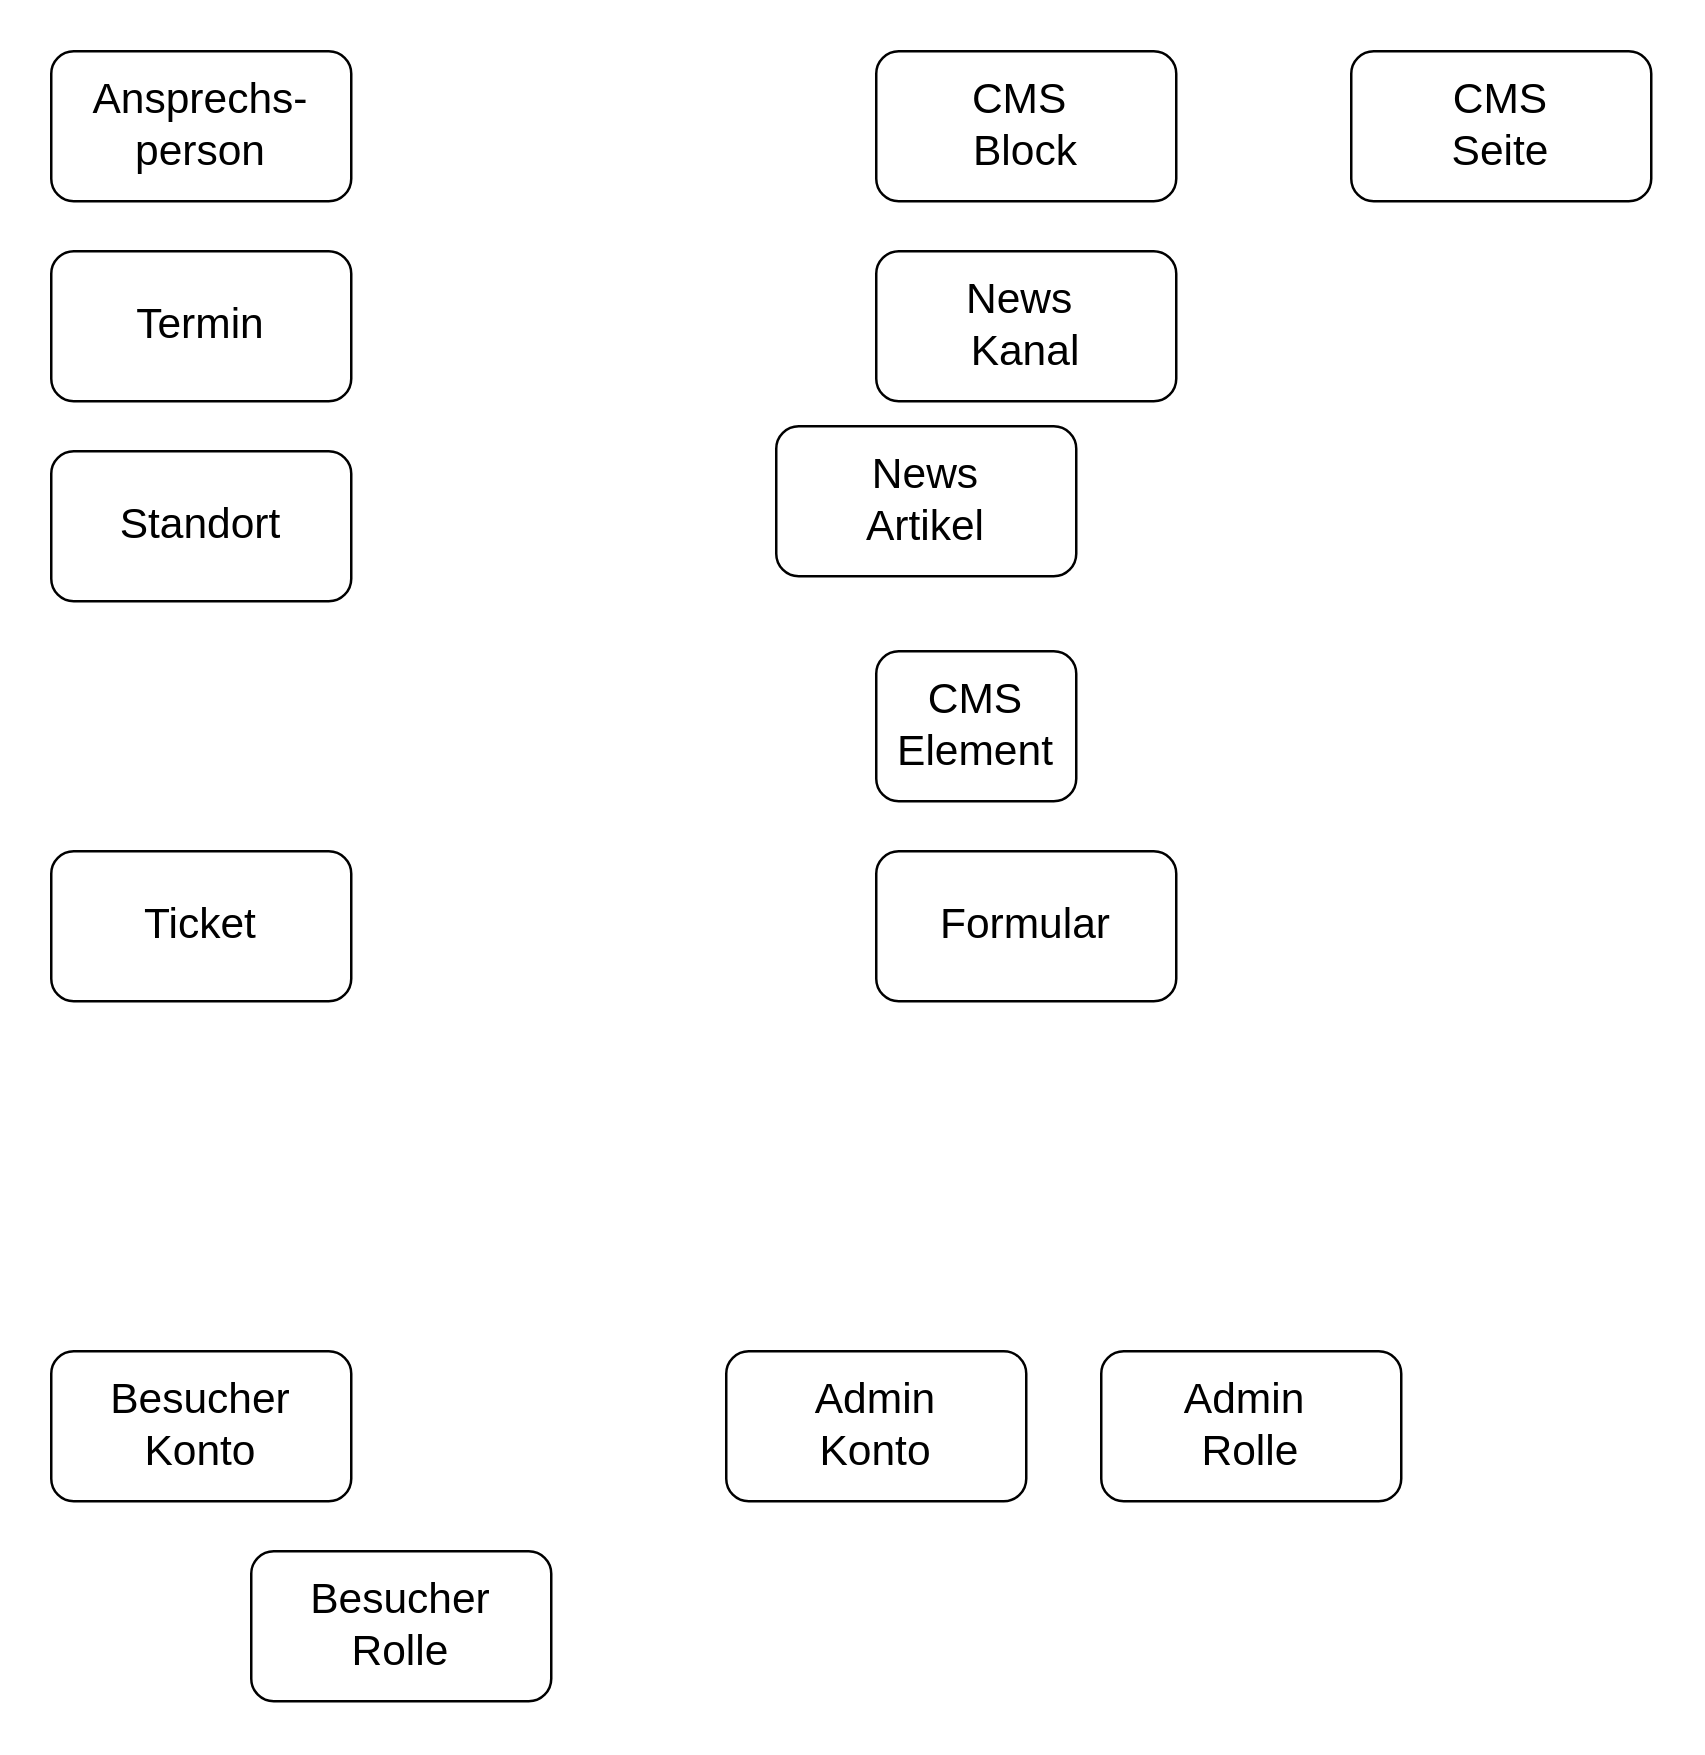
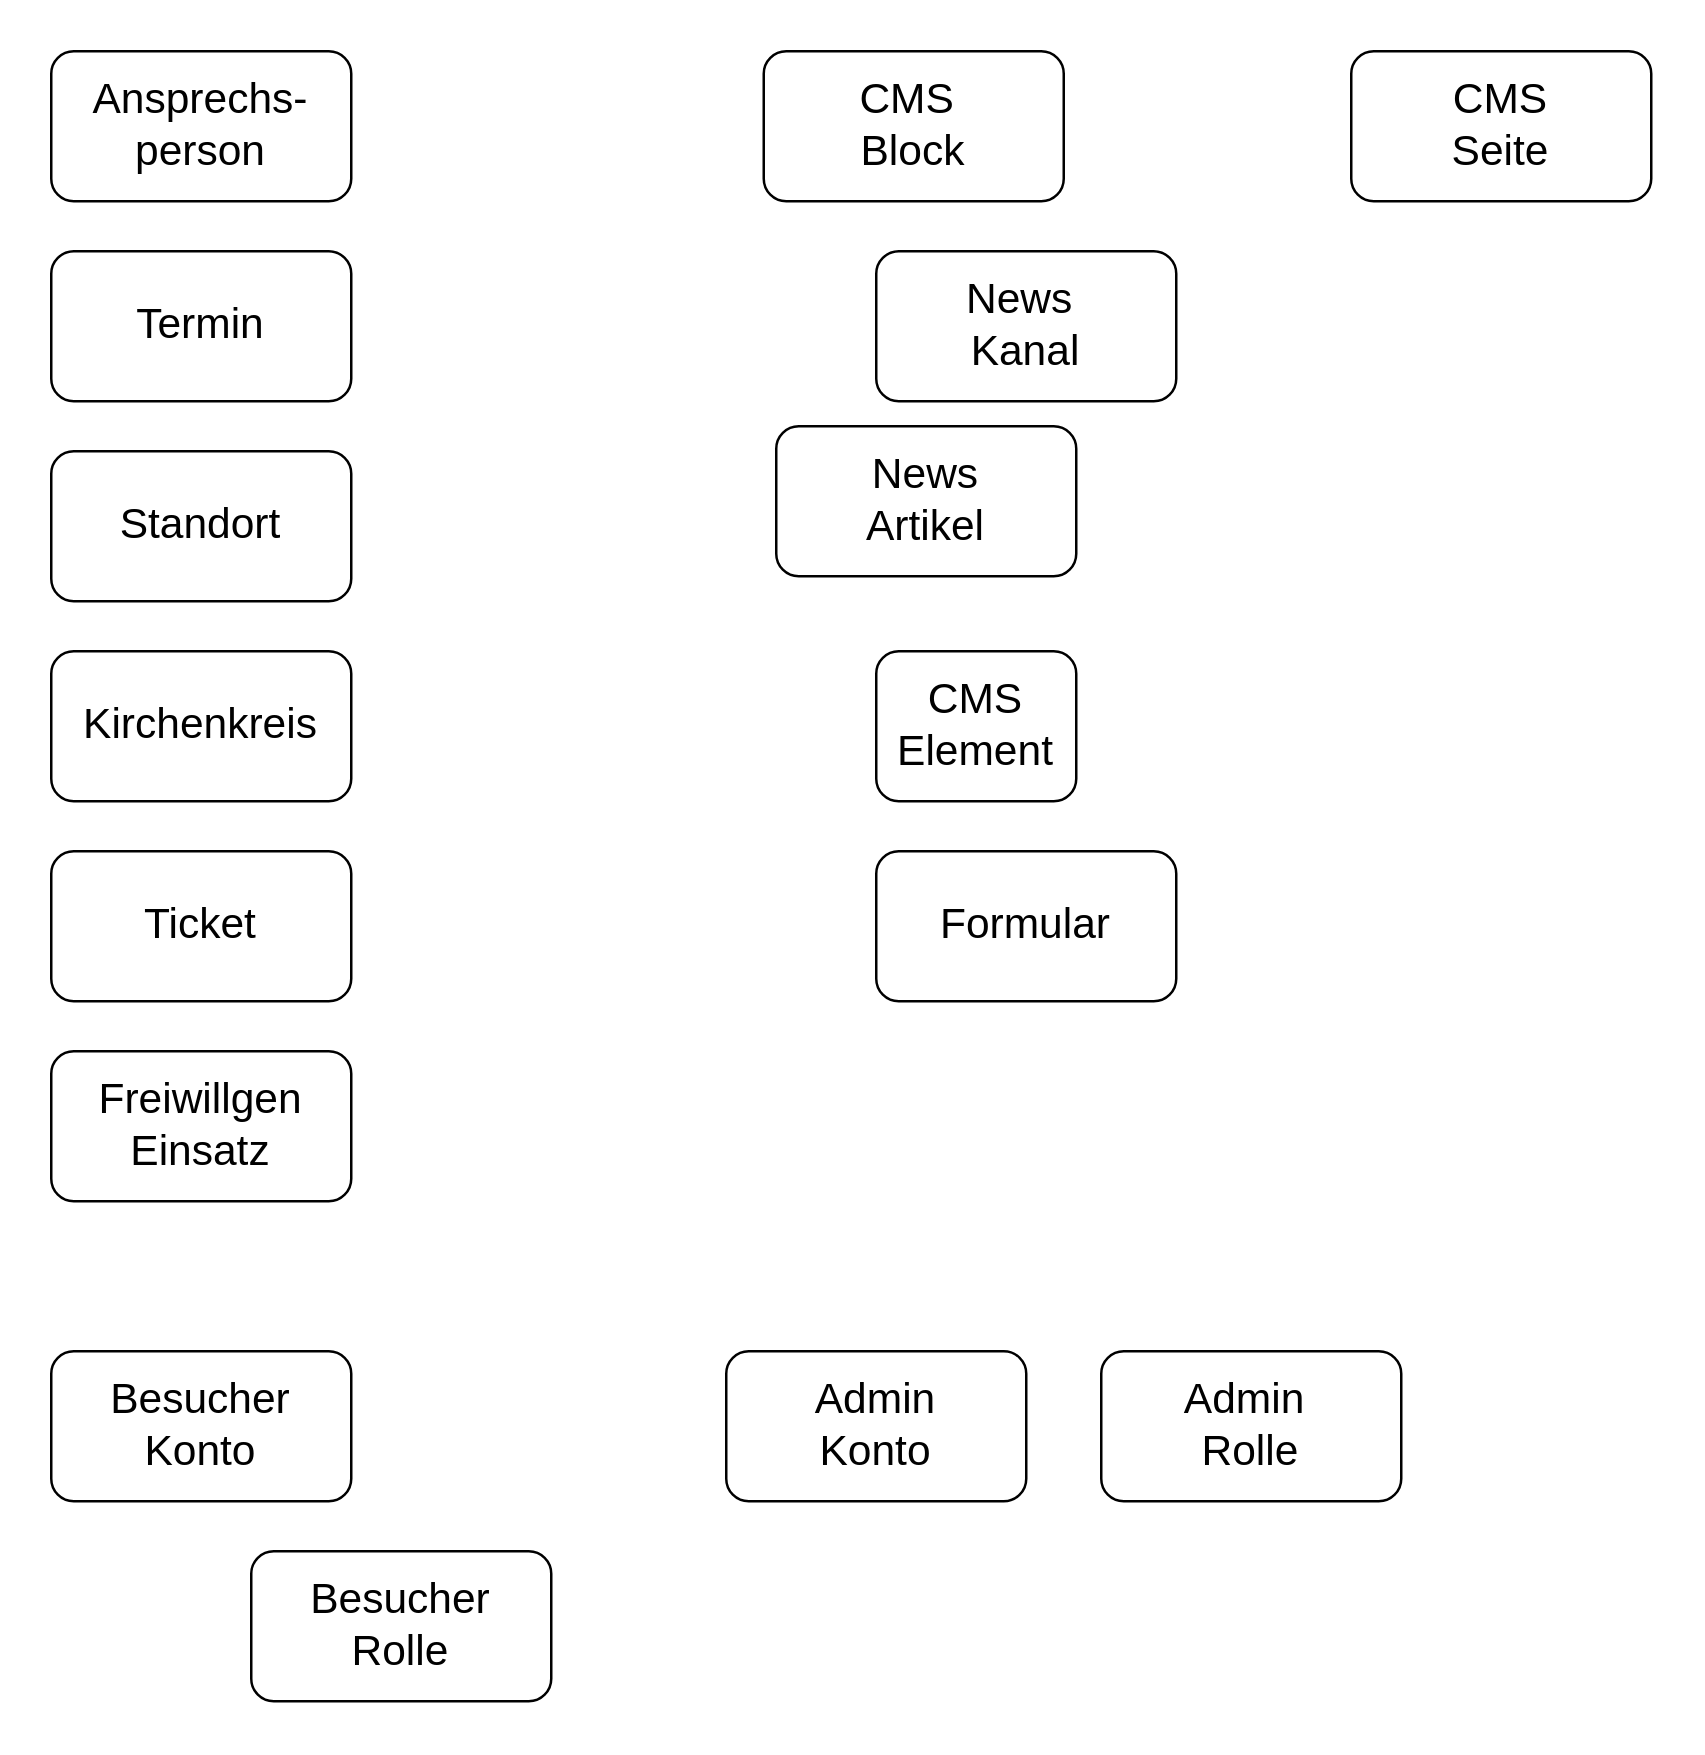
node "CMS Block": moved (1026, 126) -> (914, 126)
node "Kirchenkreis": added
node "Freiwillgen Einsatz": added
